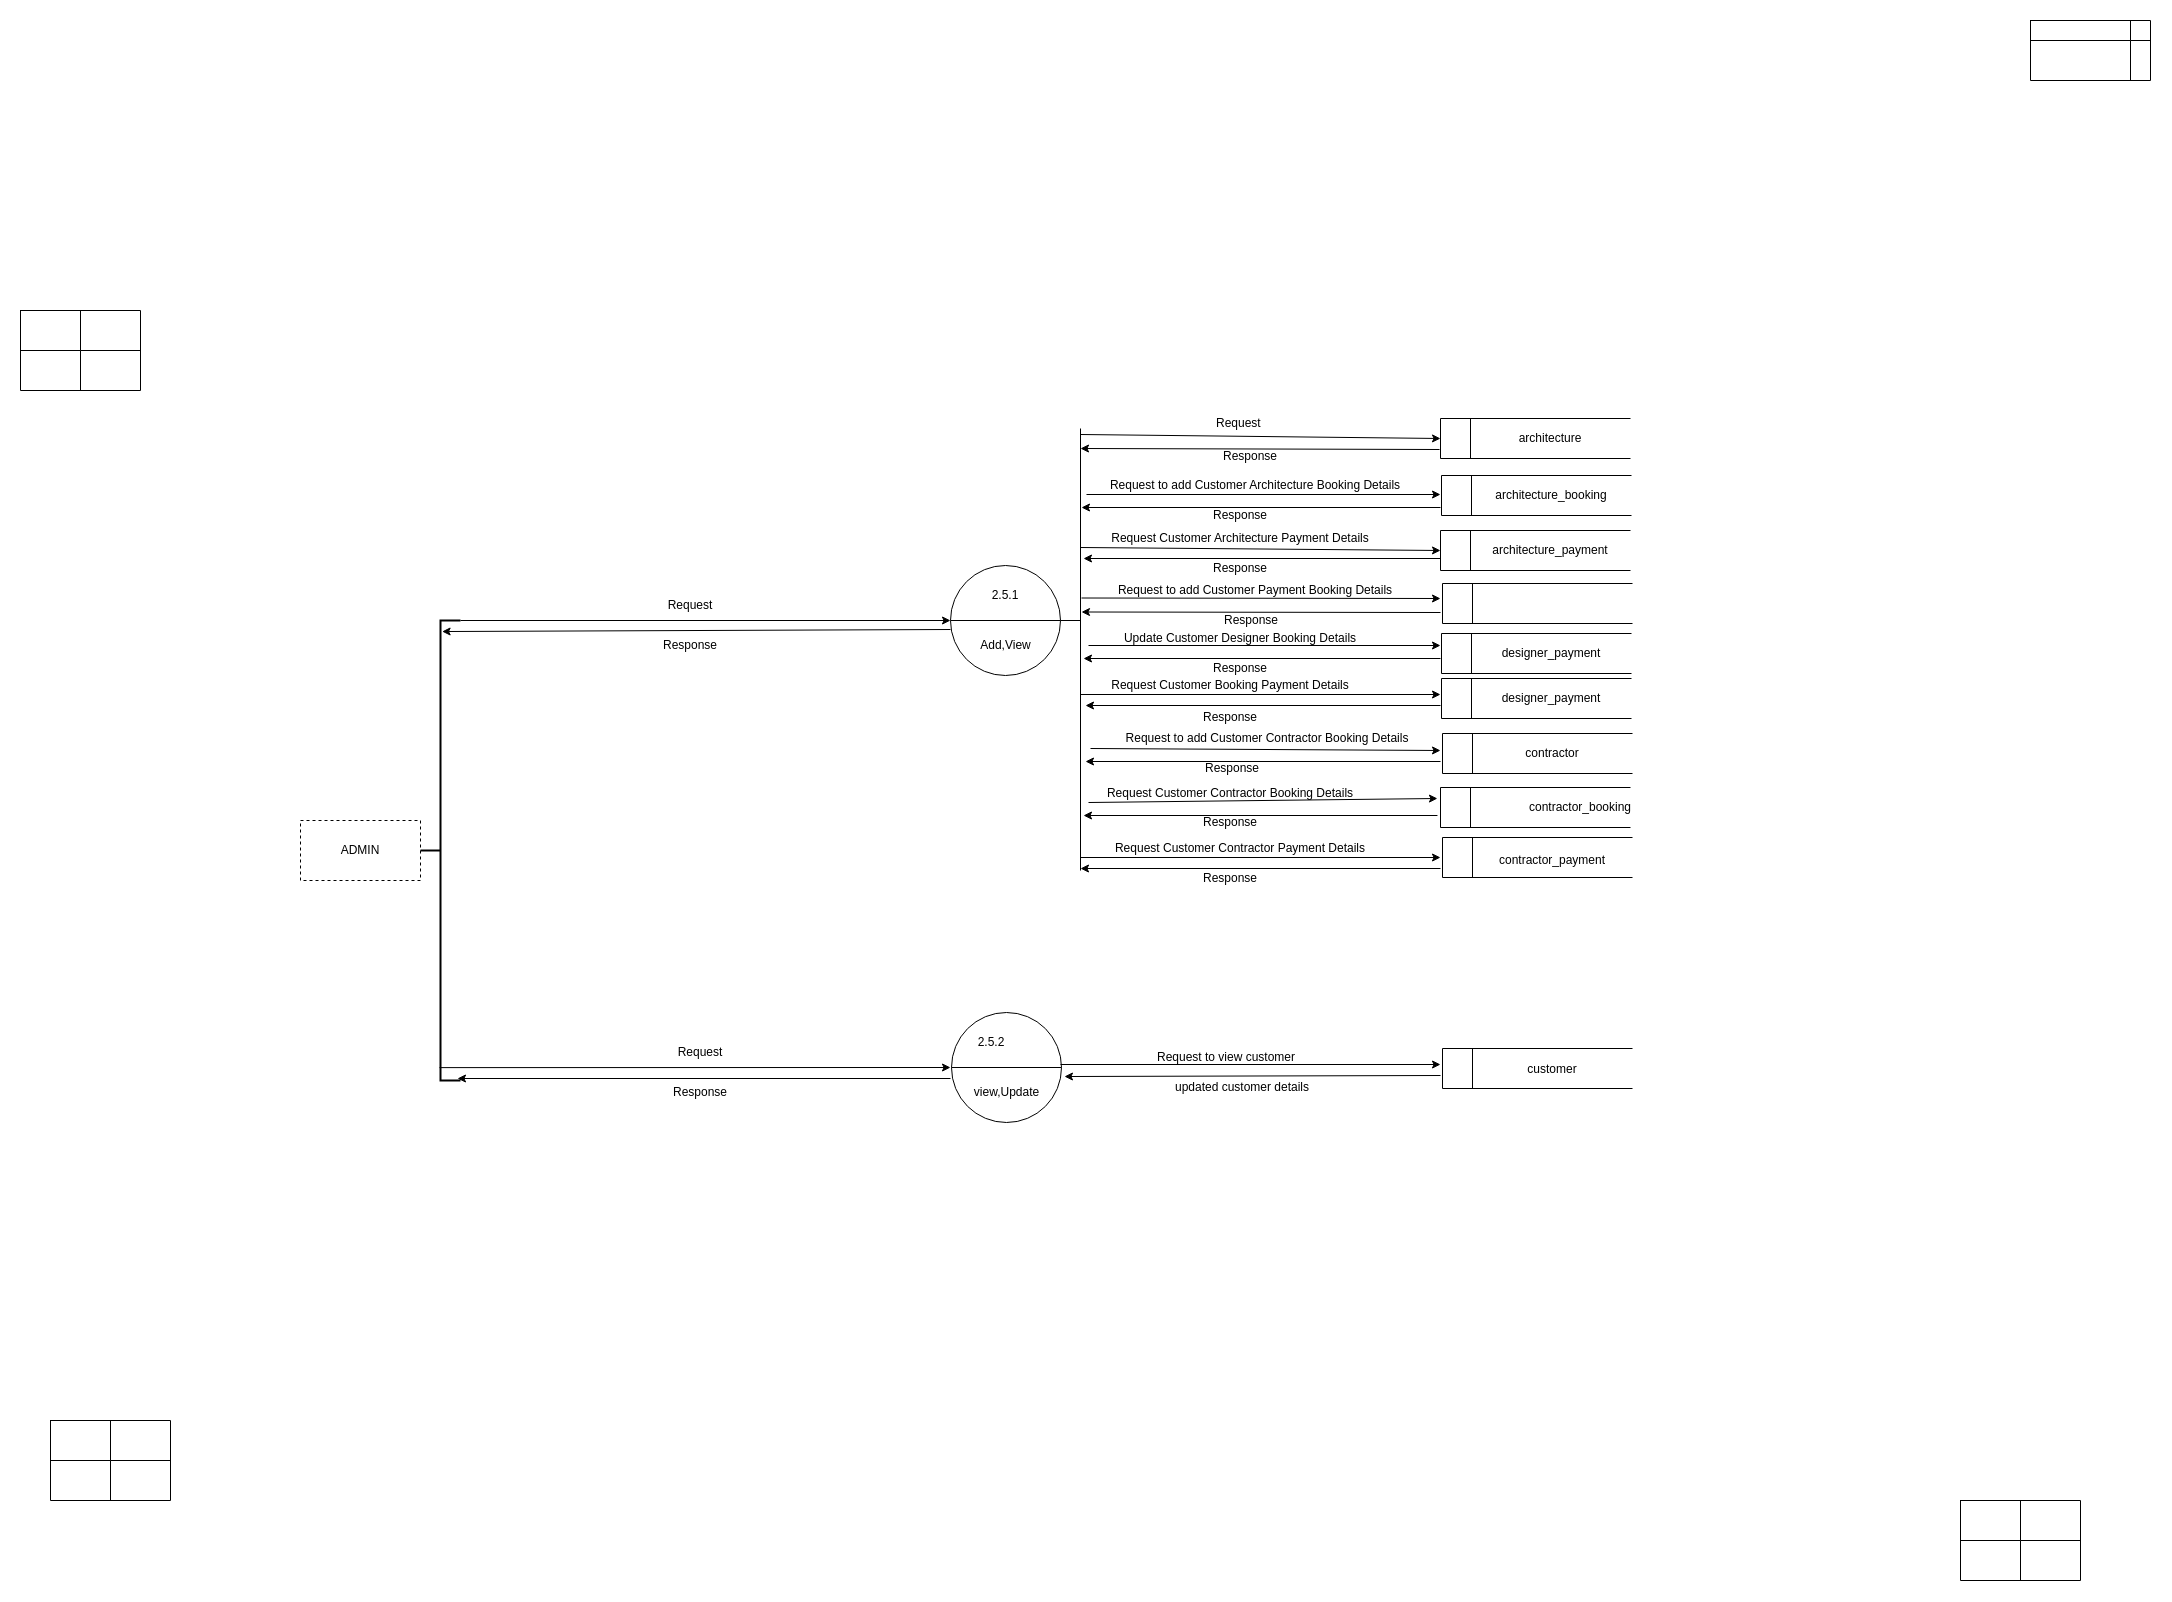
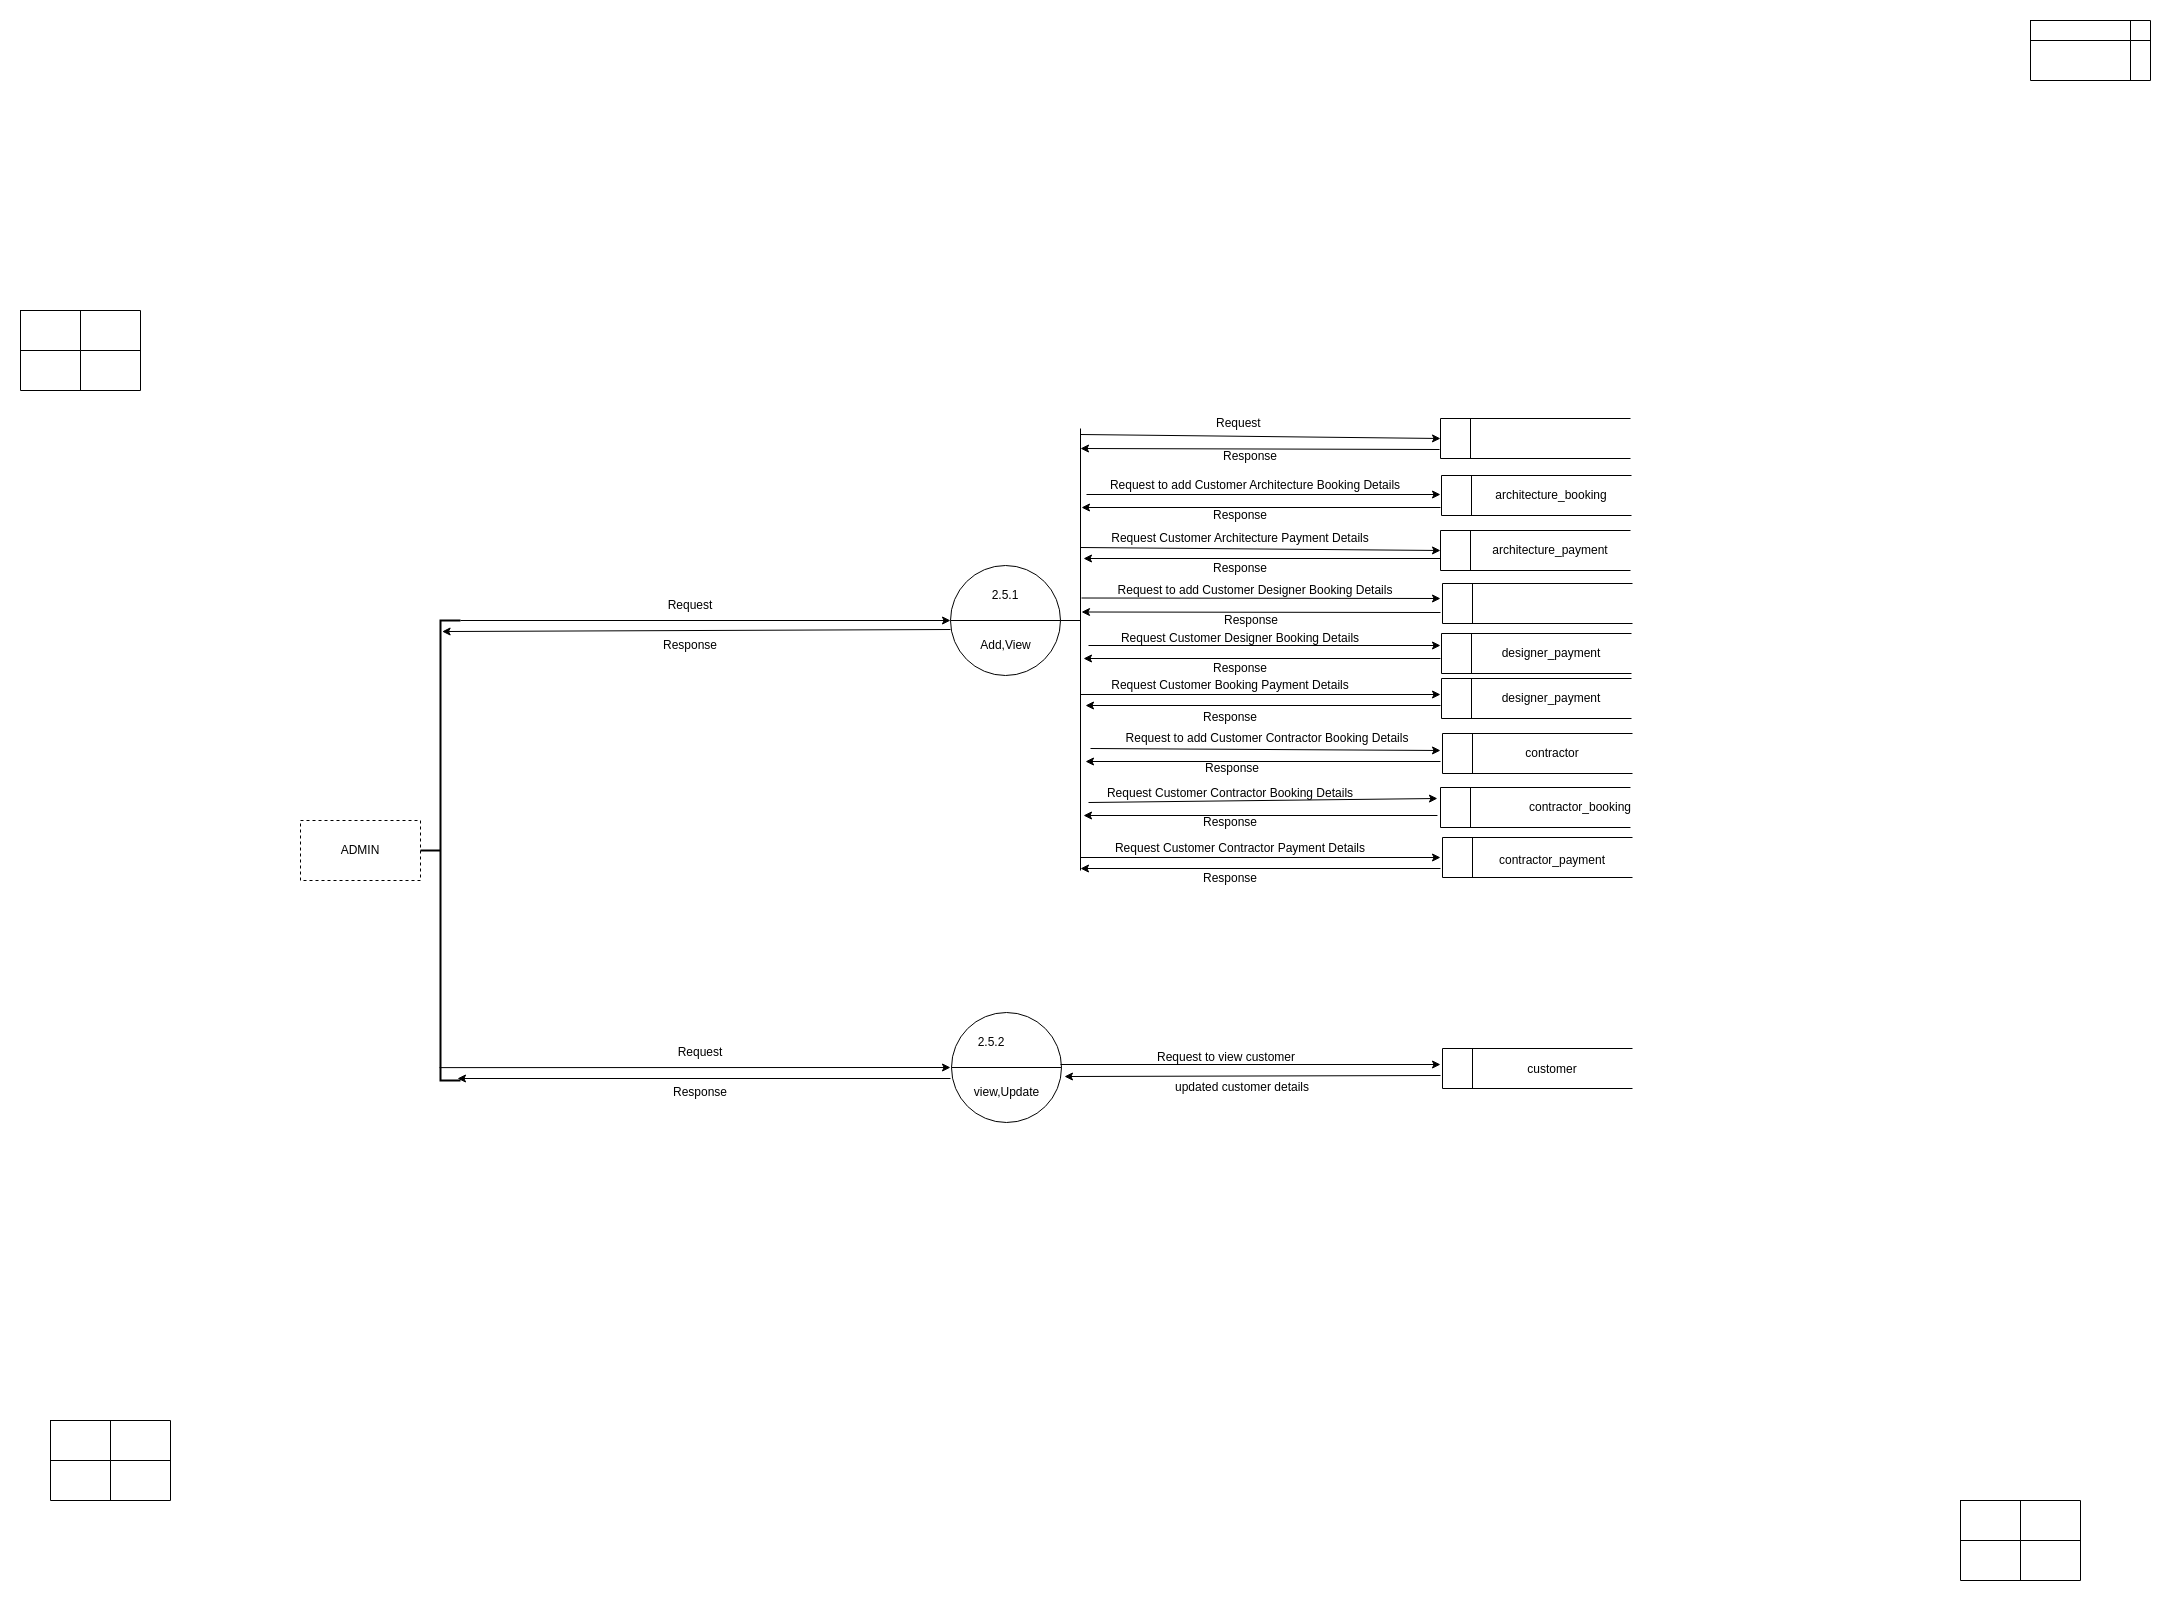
node "architecture": removed
node "Request to add Customer Payment Booking Details": label "Request to add Customer Payment Booking Details" -> "Request to add Customer Designer Booking Details"
node "Update Customer Designer Booking Details": label "Update Customer Designer Booking Details" -> "Request Customer Designer Booking Details"
